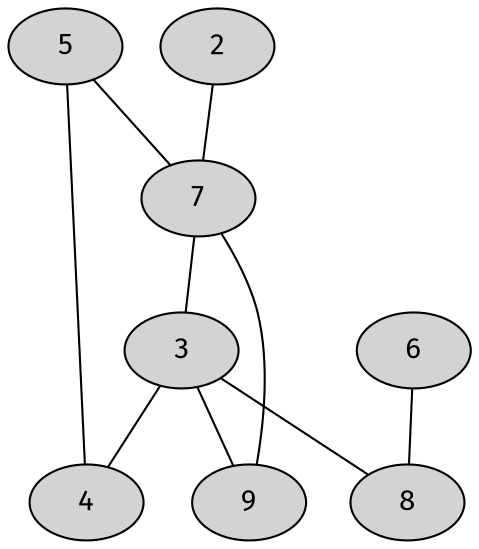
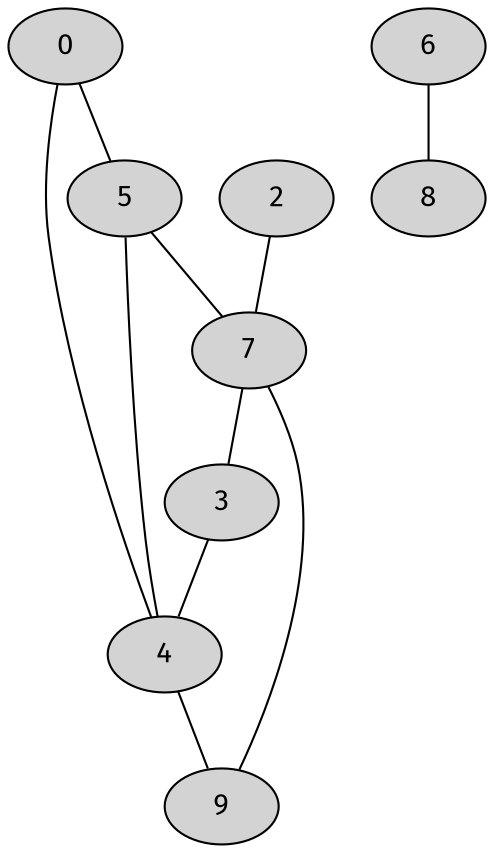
node "0": added
edge "3" -- "8": removed
edge "3" -- "9": now "4" -- "9"
